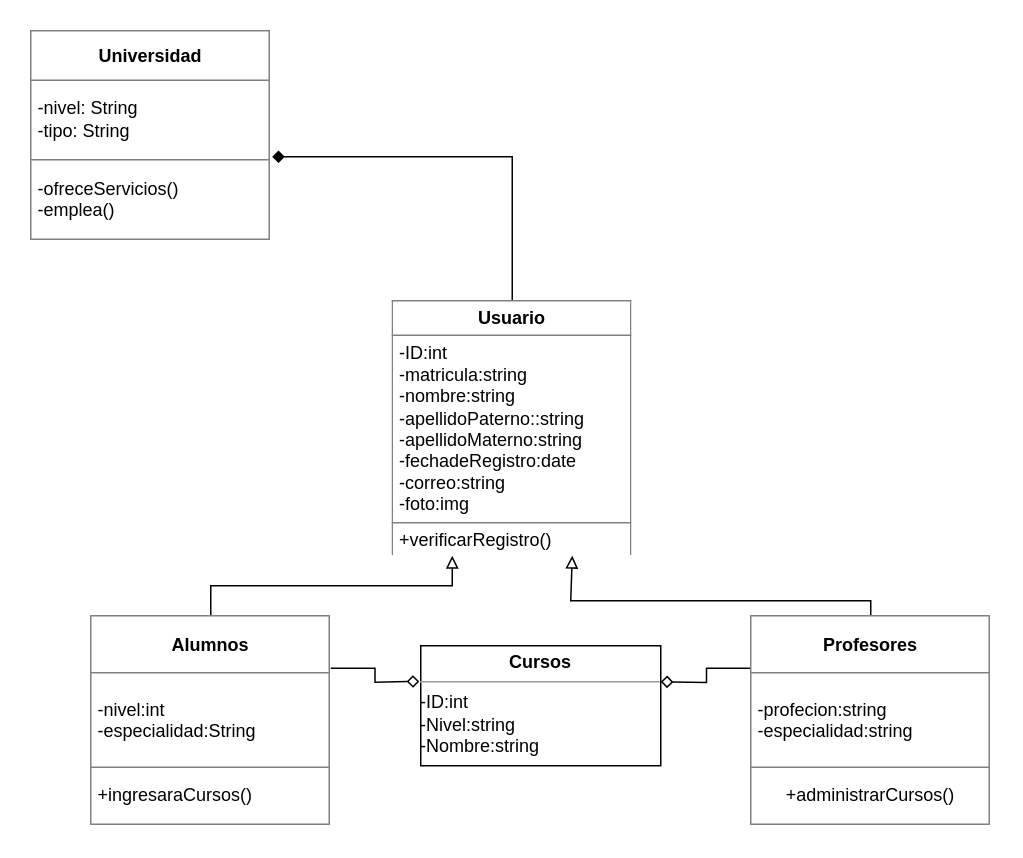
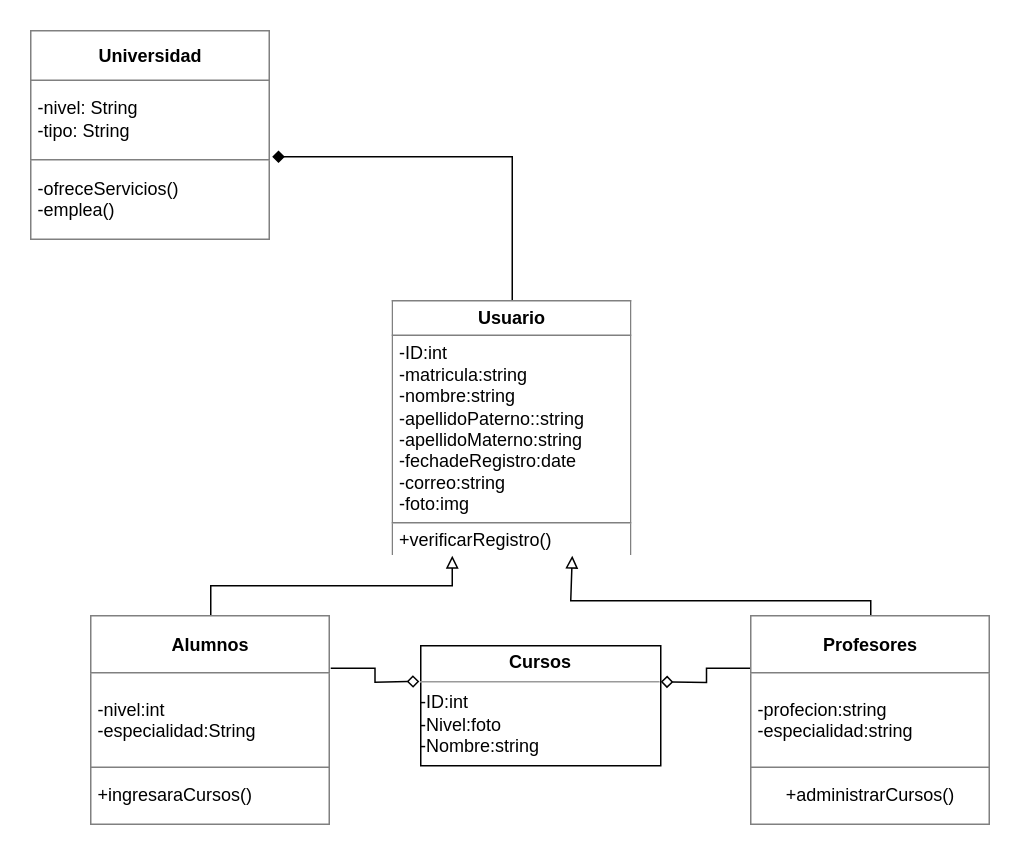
node "Cursos -ID:int -Nivel:string -Nombre:string": label "Cursos -ID:int -Nivel:string -Nombre:string" -> "Cursos -ID:int -Nivel:foto -Nombre:string"
